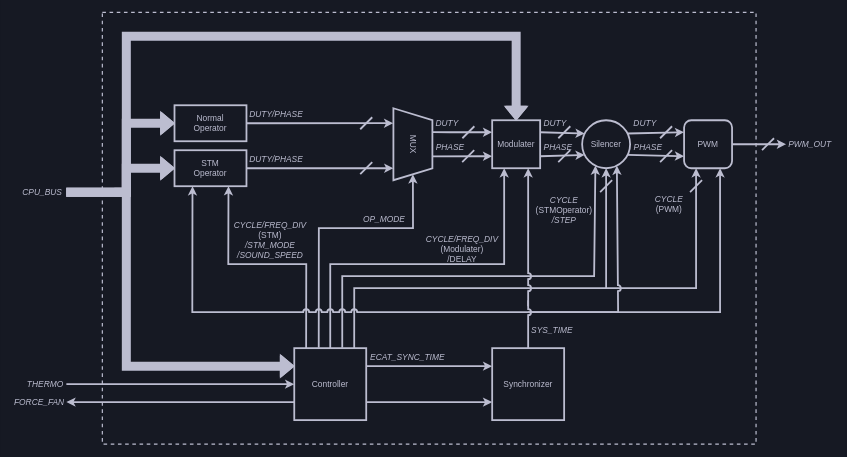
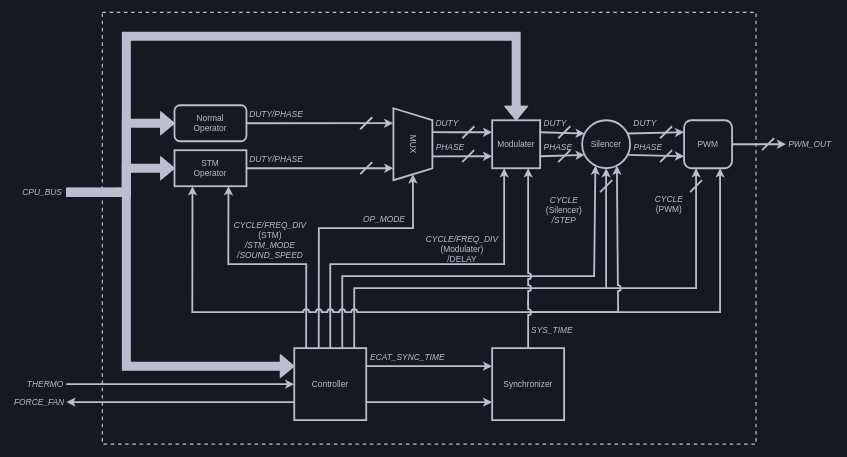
node "NormalOperator": shape rectangle -> rounded rectangle
node "CYCLE(STMOperator)/STEP": label "CYCLE(STMOperator)/STEP" -> "CYCLE(Silencer)/STEP"
